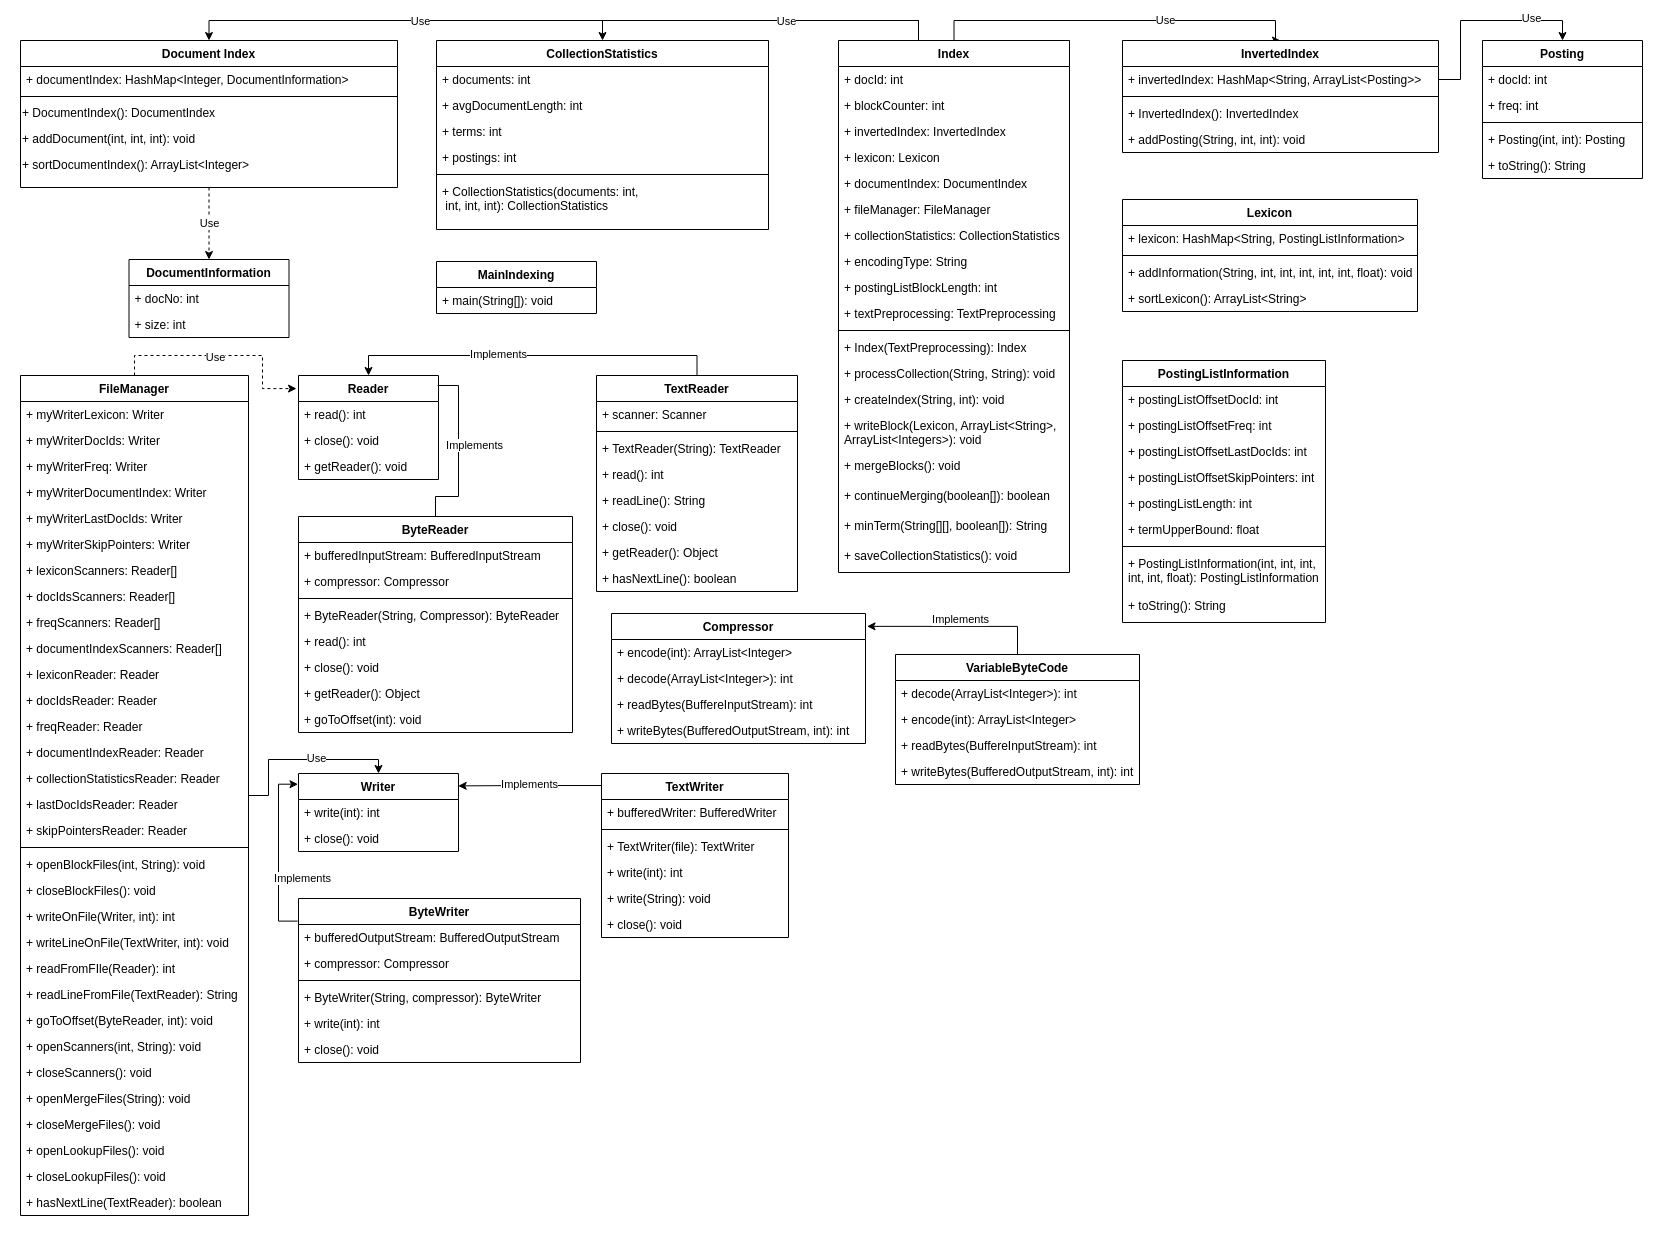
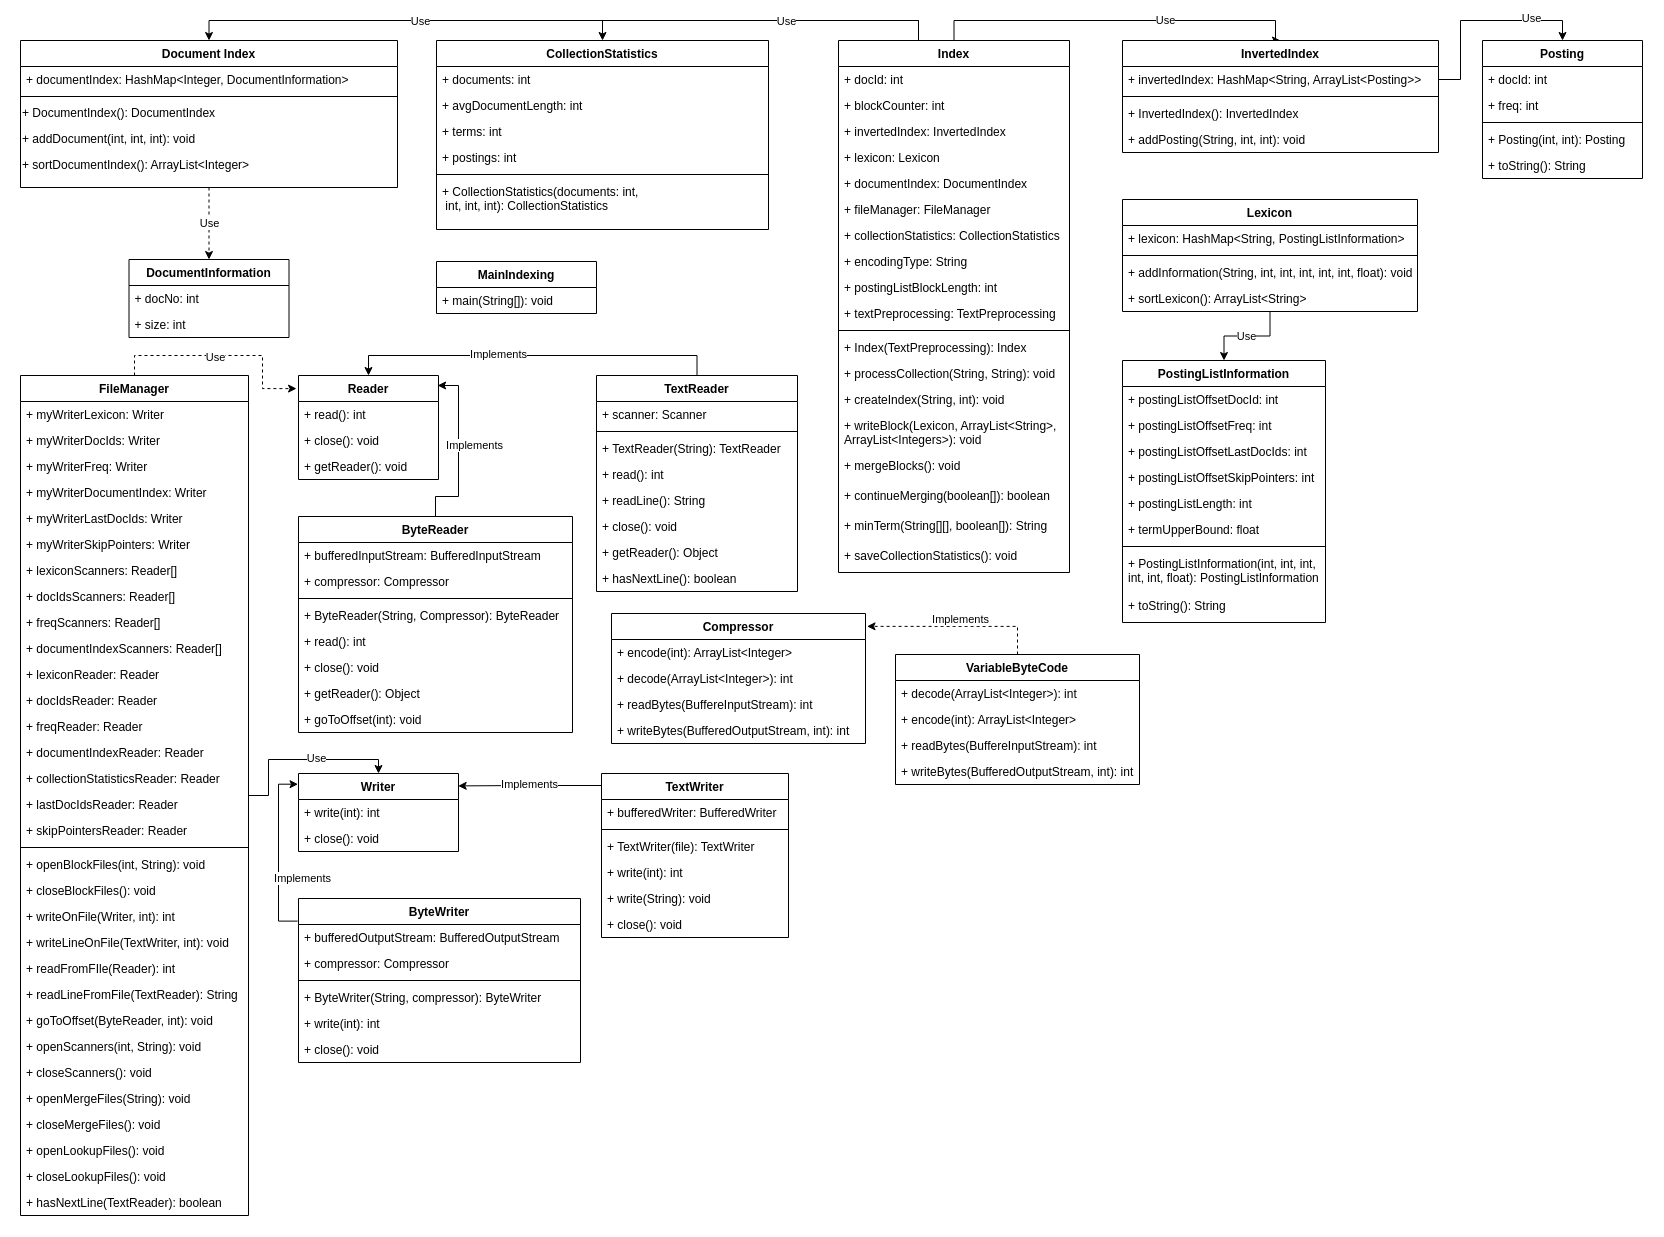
edge "Lexicon" -> "PostingListInformation": added, label "Use"
edge "Reader" -- "ByteReader": arrowhead none -> classic
edge "VariableByteCode" -> "Compressor": style solid -> dashed
